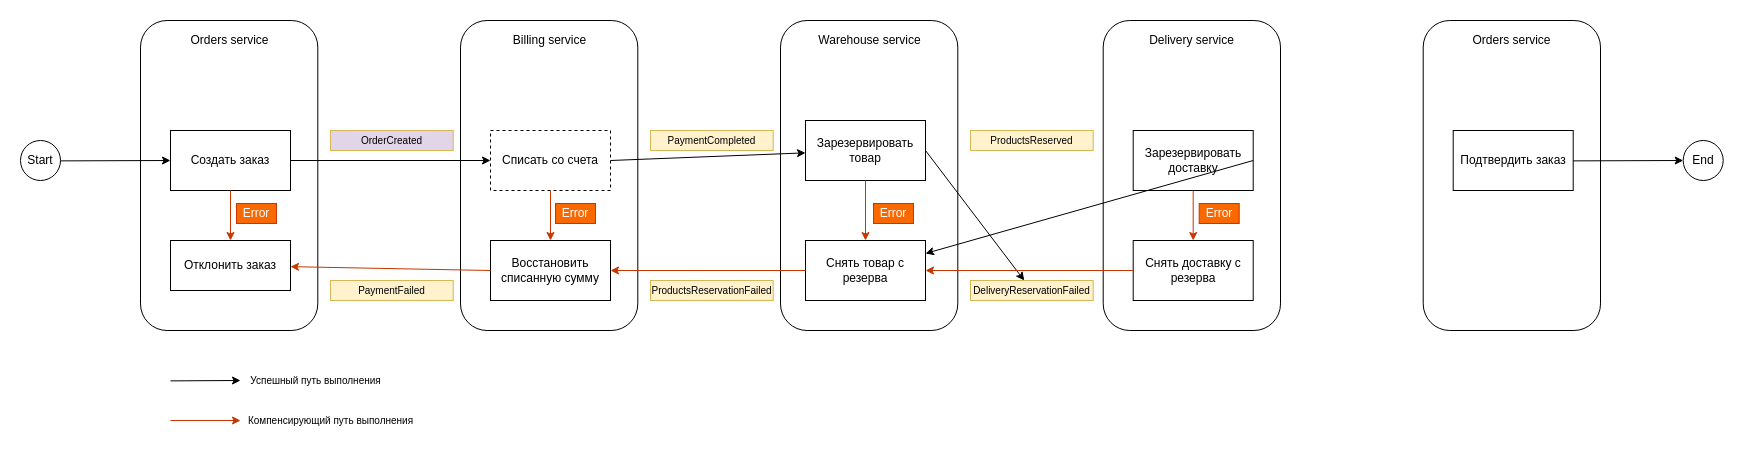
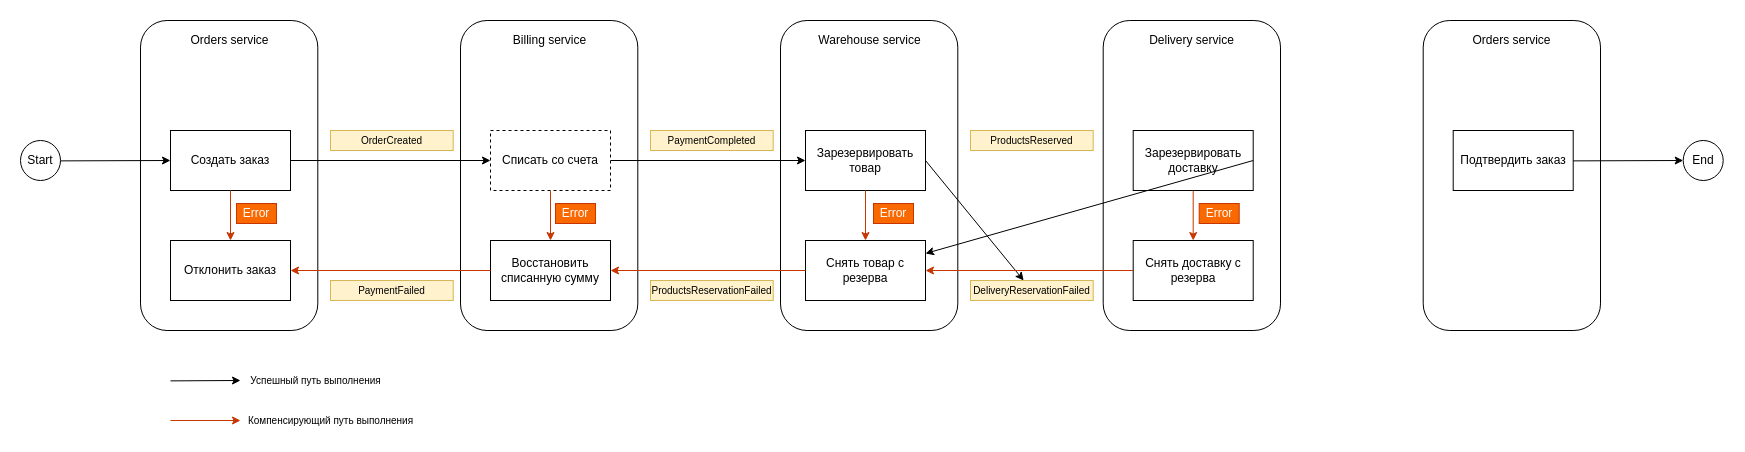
node "OrderCreated": fillcolor #e1d5e7 -> #fff2cc
node "Зарезервировать товар": moved (866, 151) -> (866, 161)
node "Отклонить заказ": size 120x50 -> 120x60
